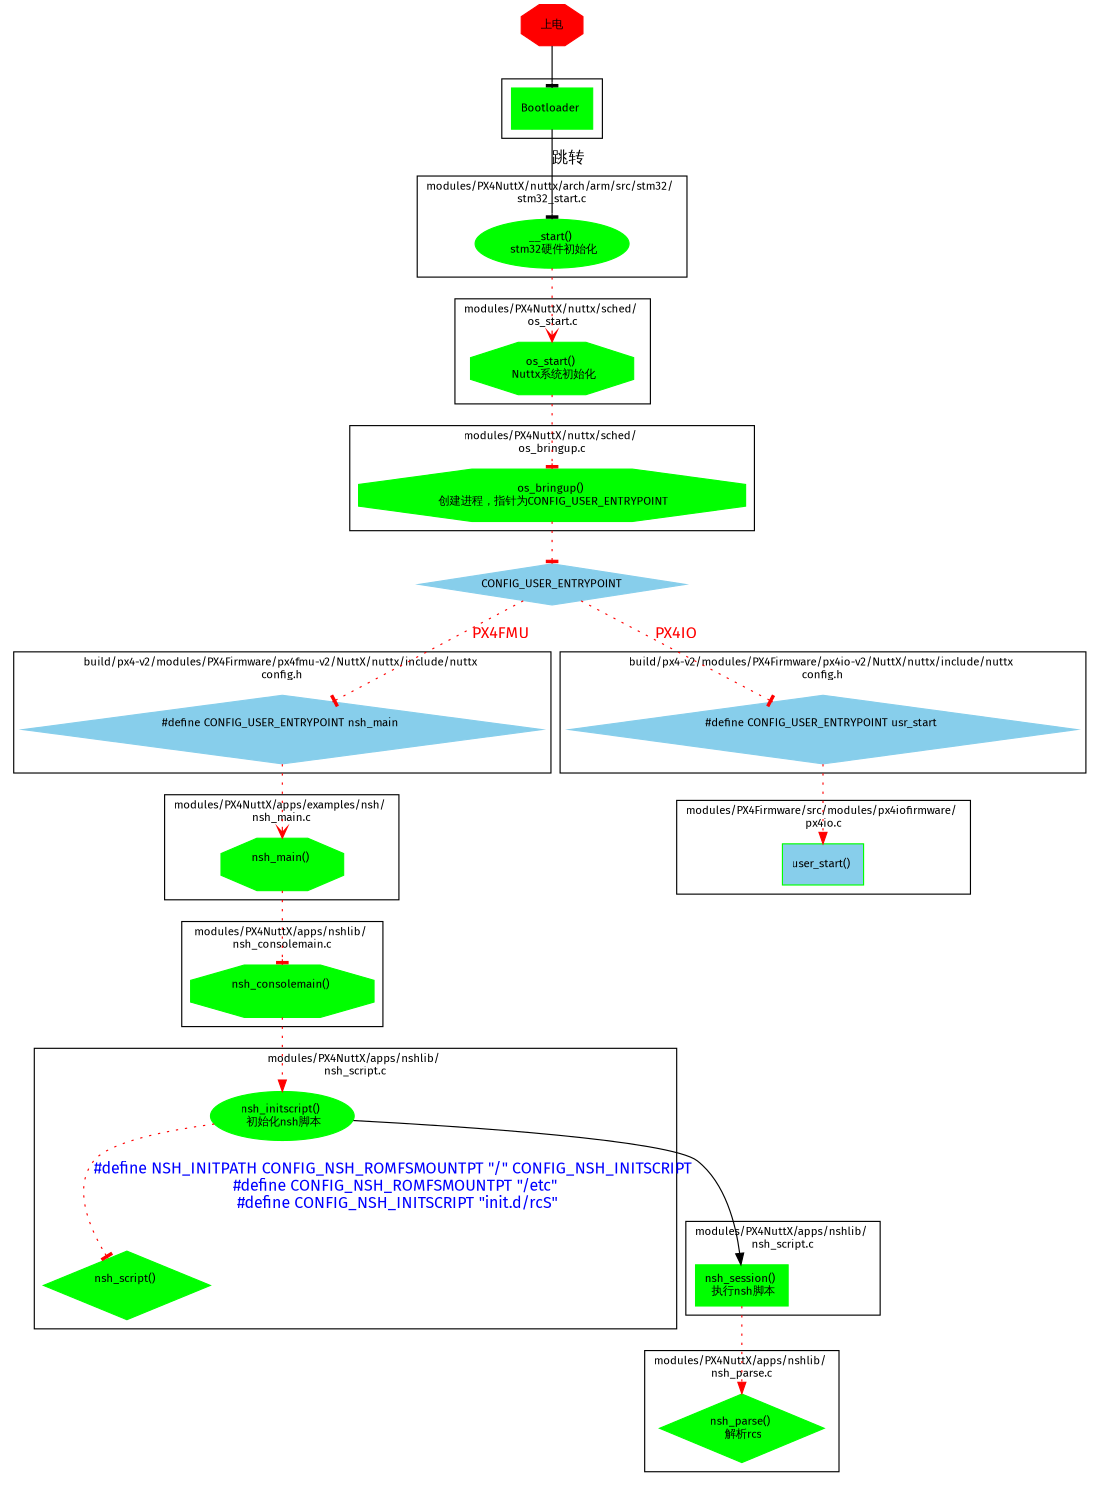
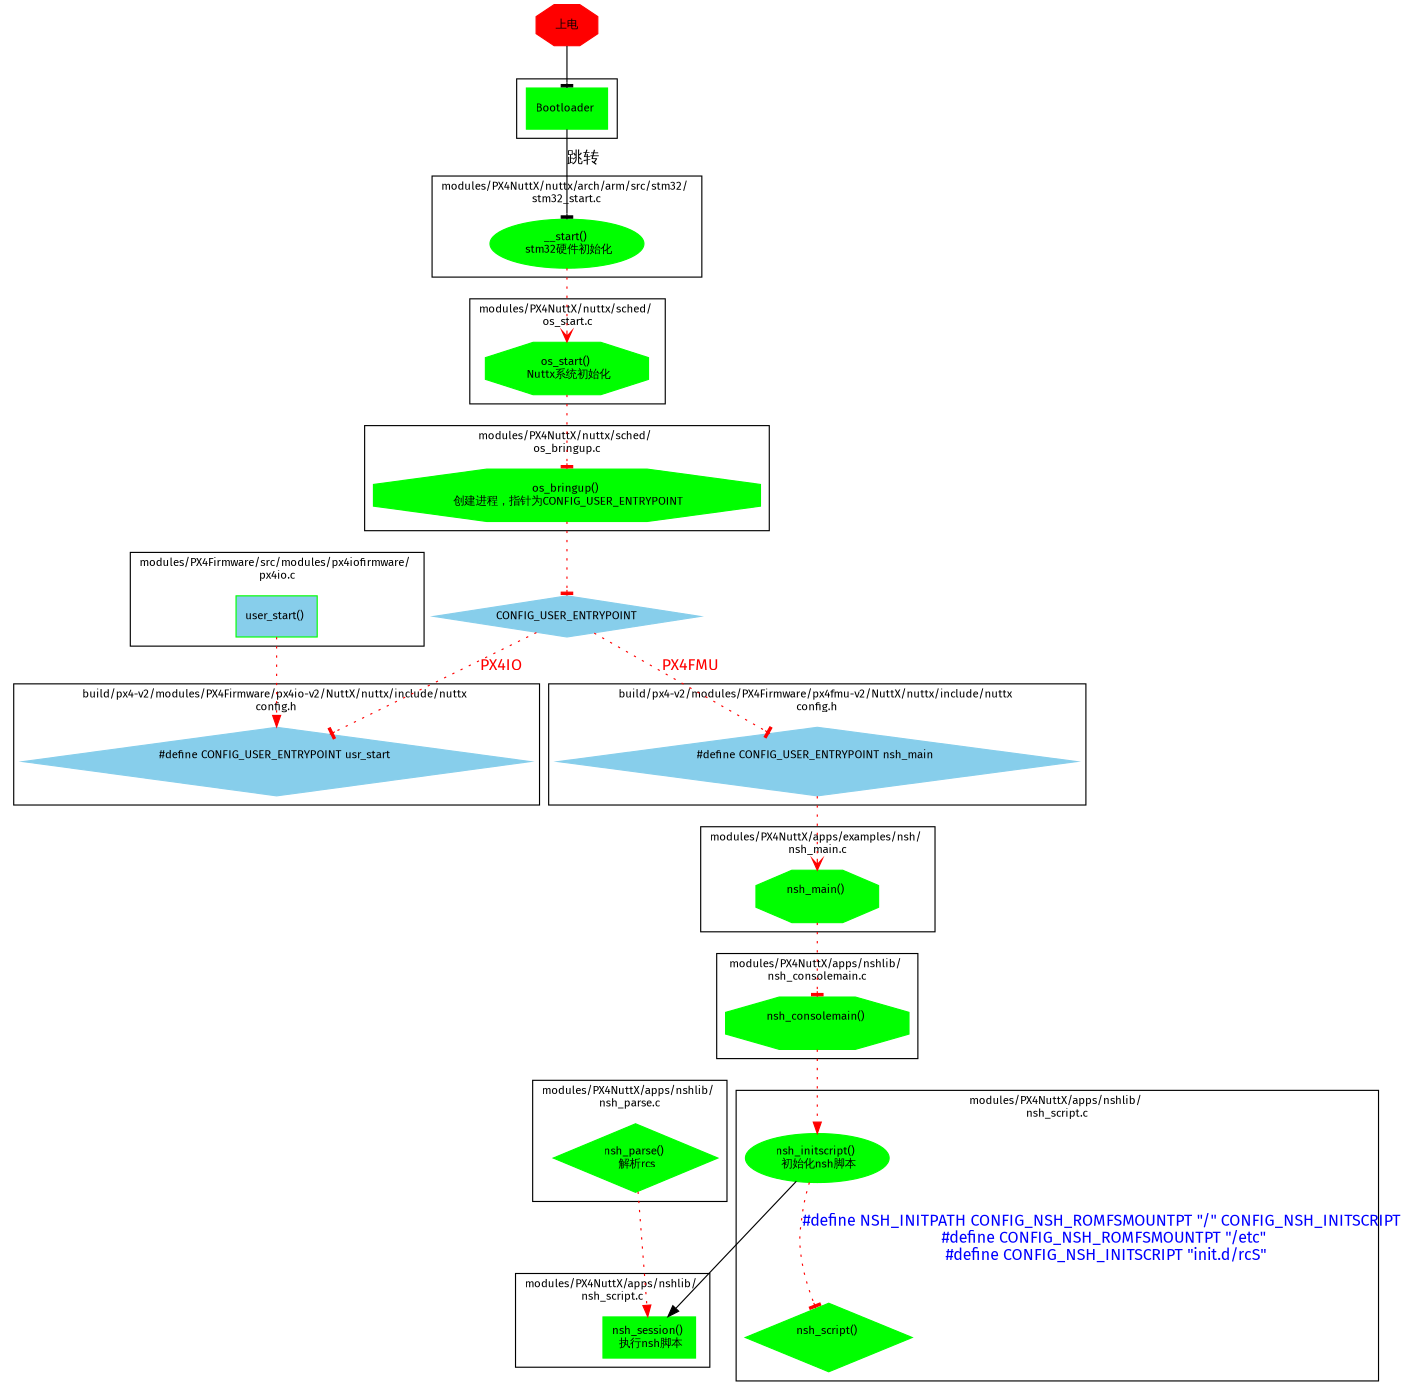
edge "#define CONFIG_USER_ENTRYPOINT usr_start" -> "user_start()": reversed
edge "nsh_session() 执行nsh脚本" -> "nsh_parse() 解析rcs": reversed
